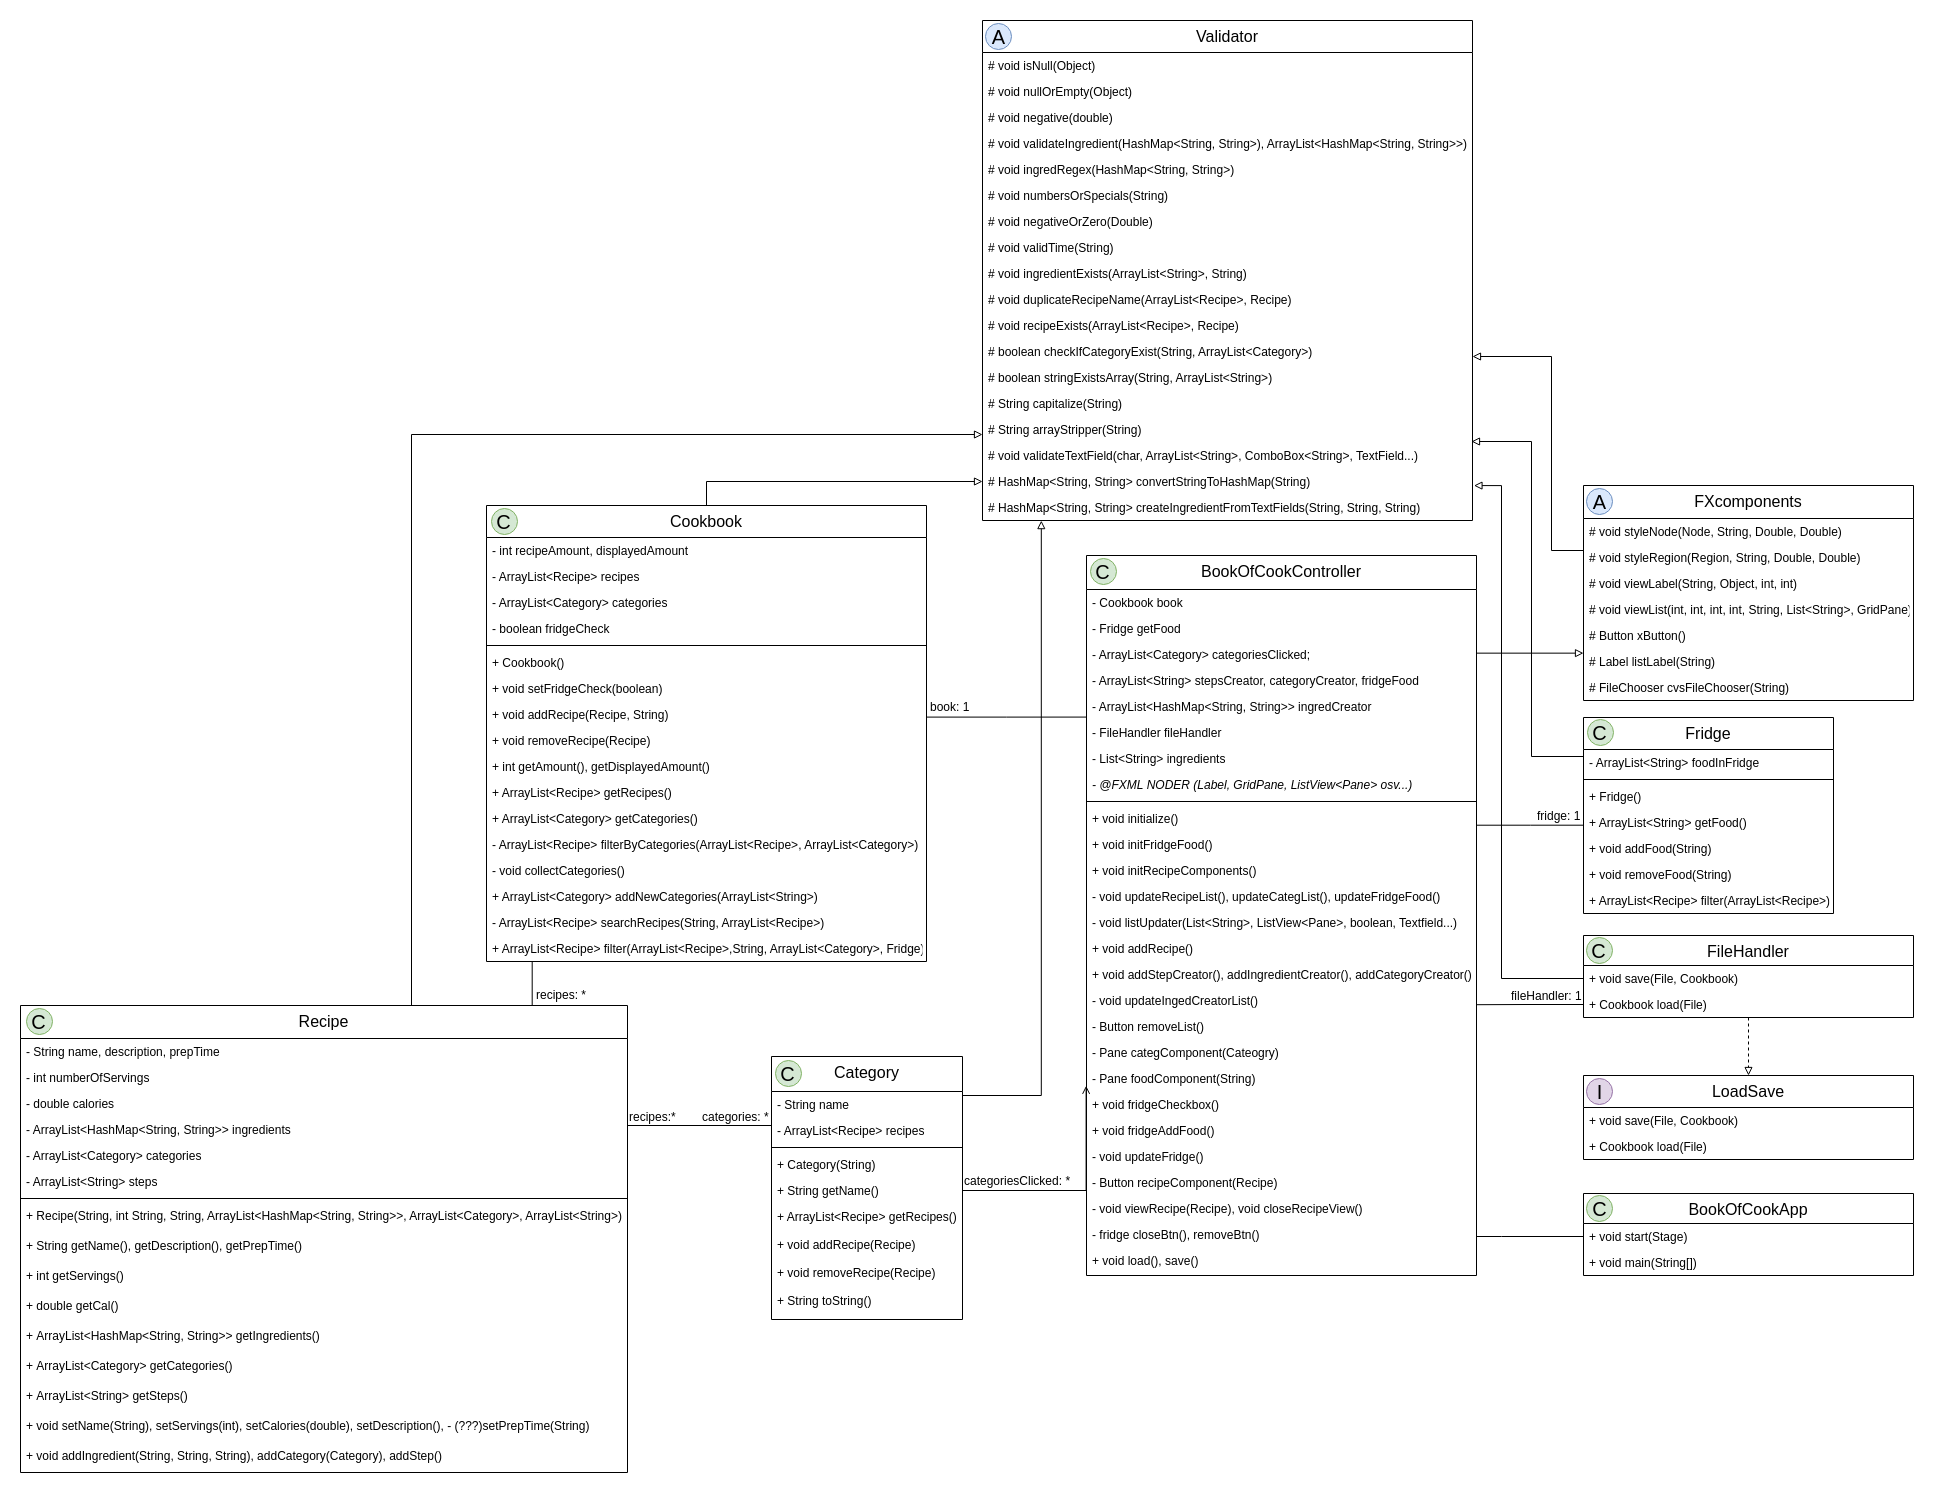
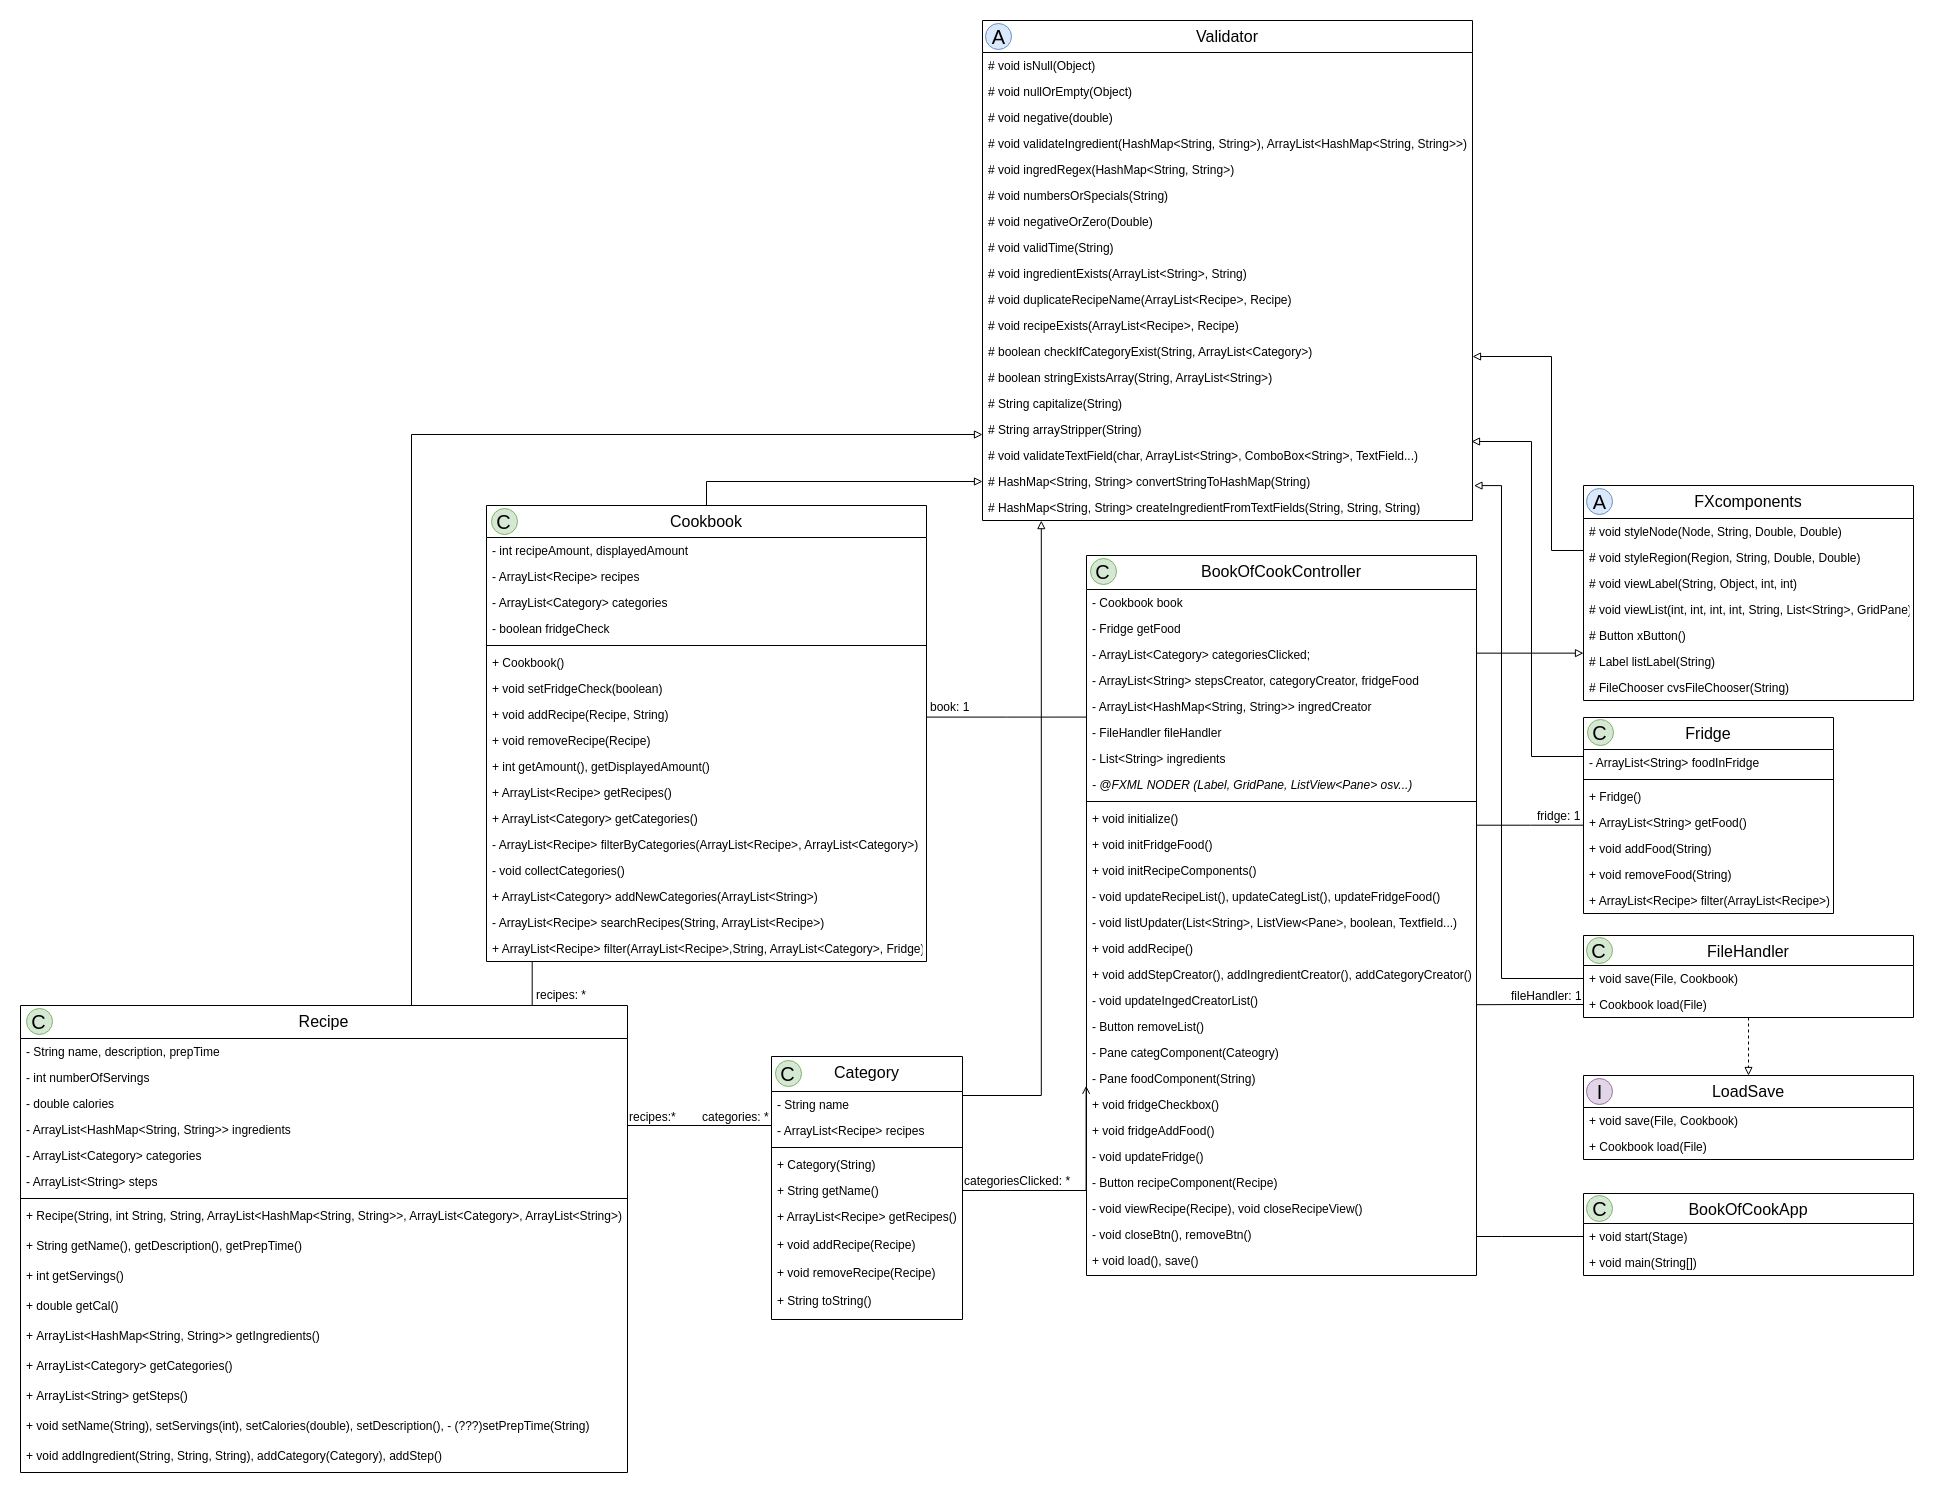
node "- fridge closeBtn(), removeBtn()": label "- fridge closeBtn(), removeBtn()" -> "- void closeBtn(), removeBtn()"
